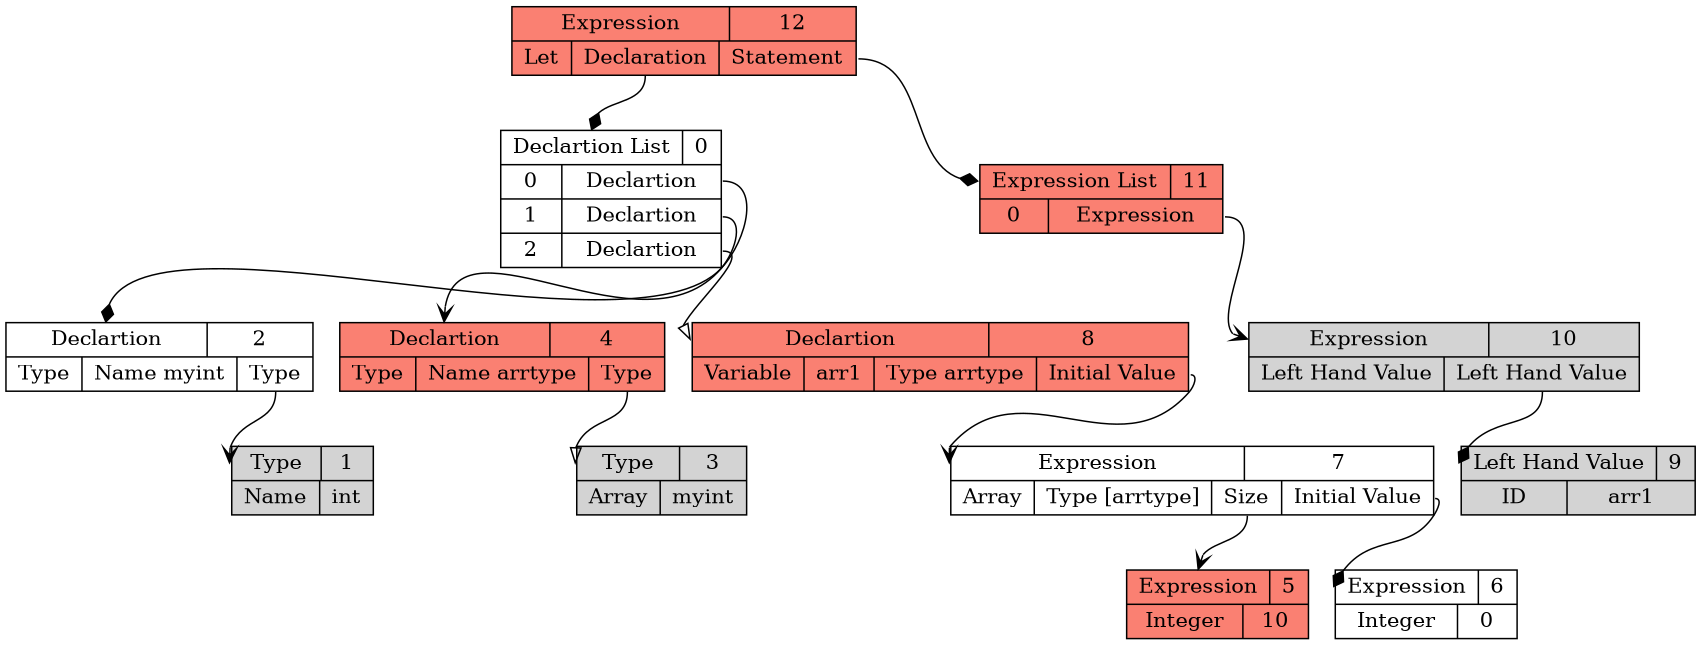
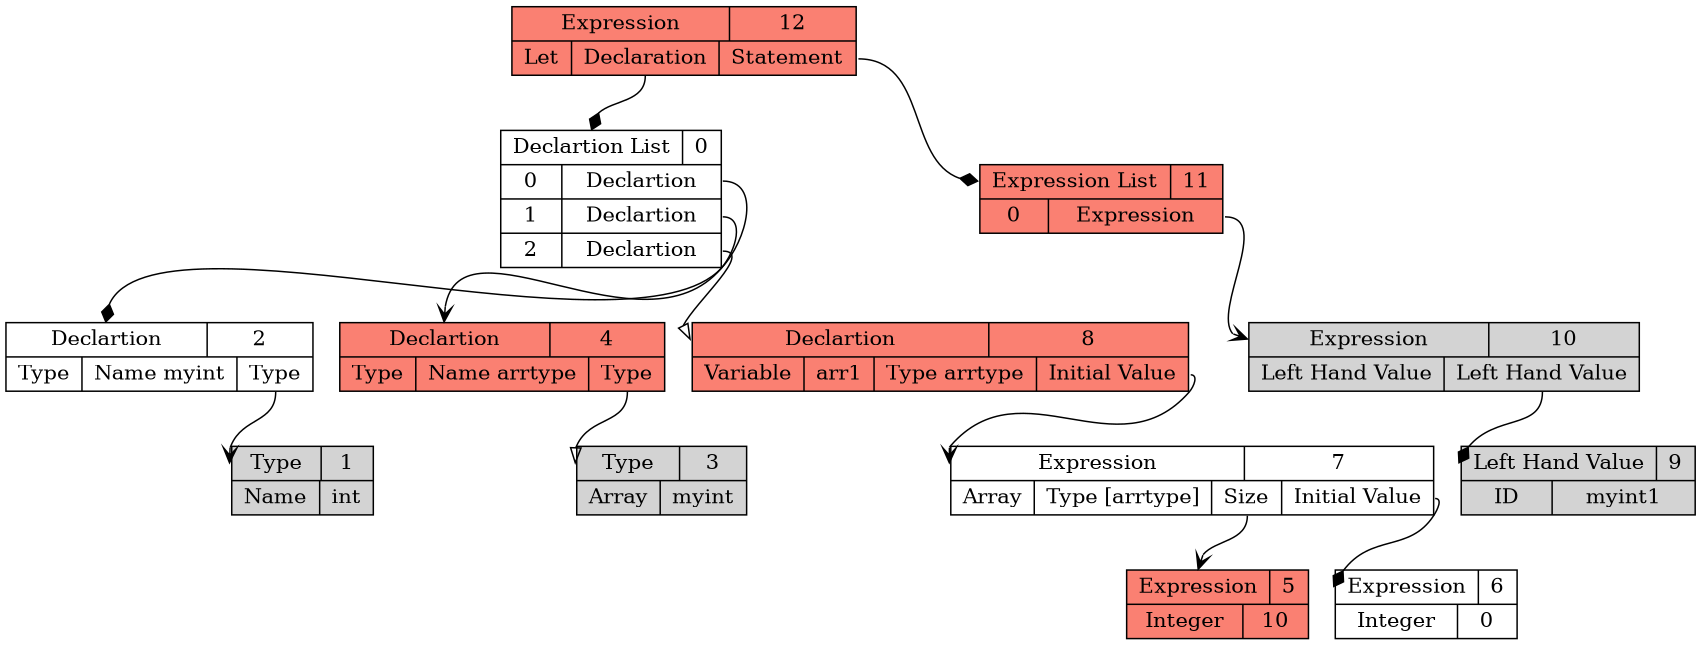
node "Left Hand Value": text "arr1" -> "myint1"
